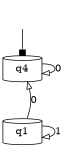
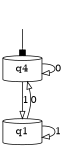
edge "q4" -> "q1": added, label "1"
